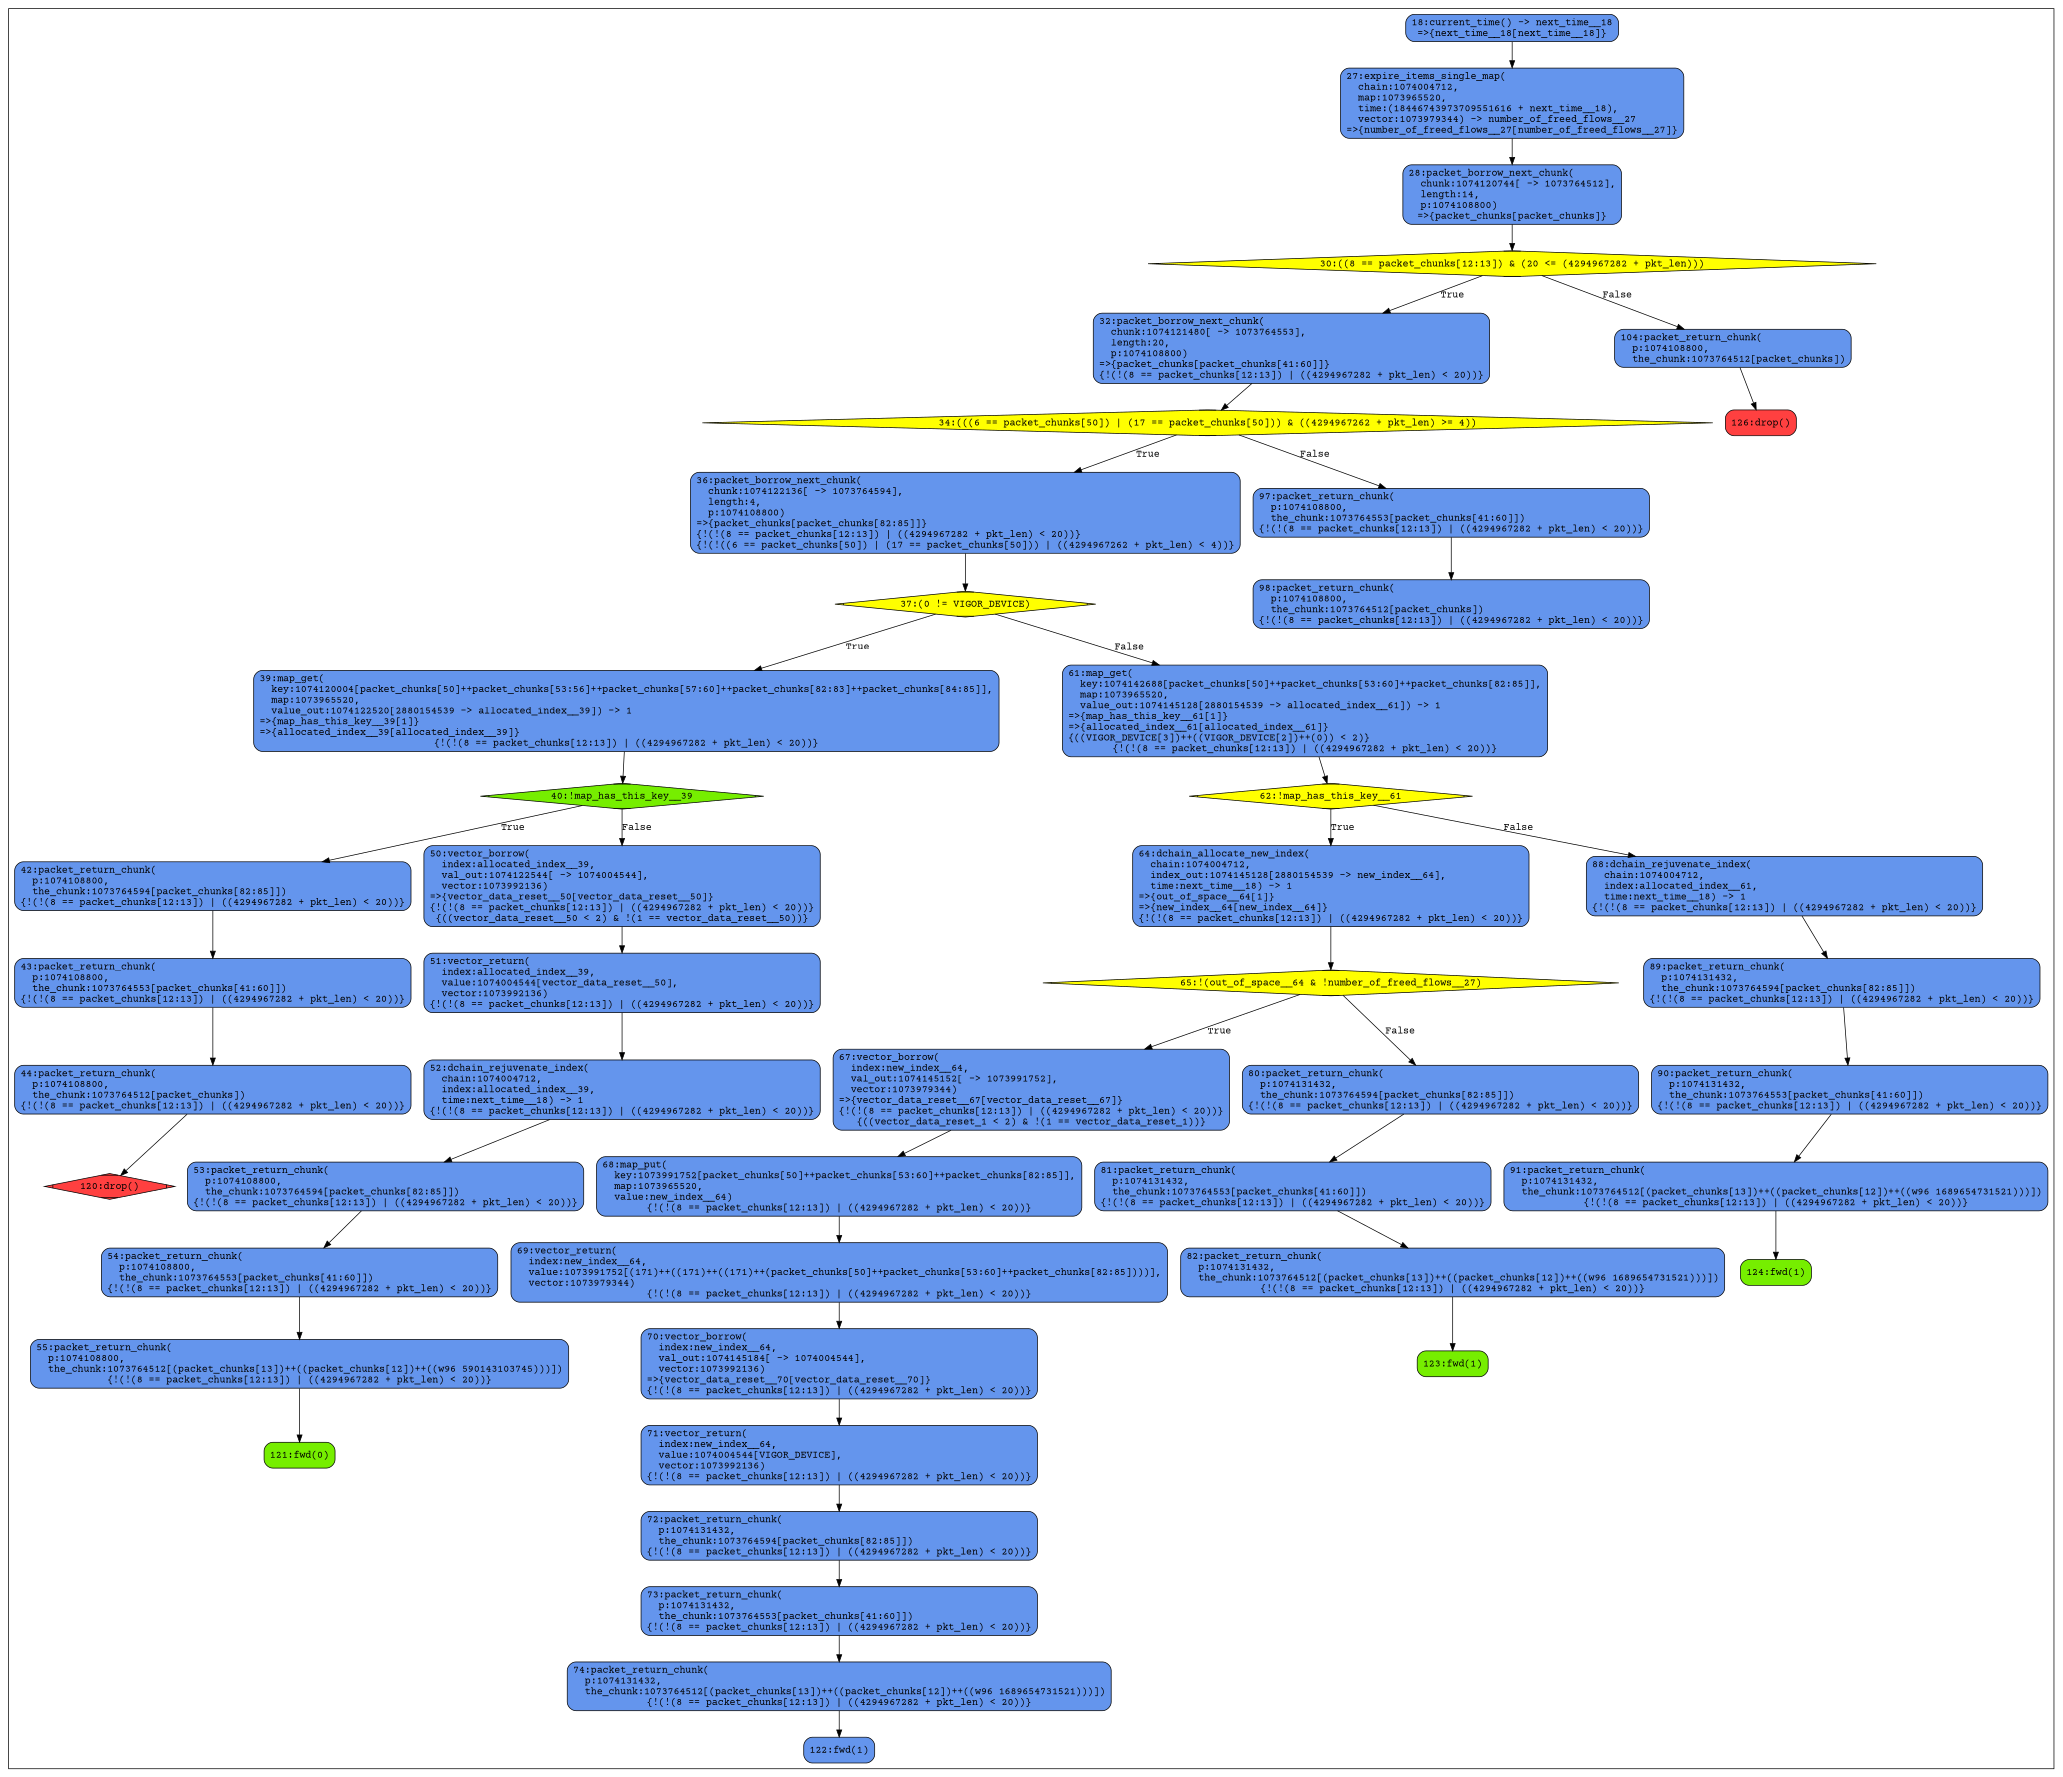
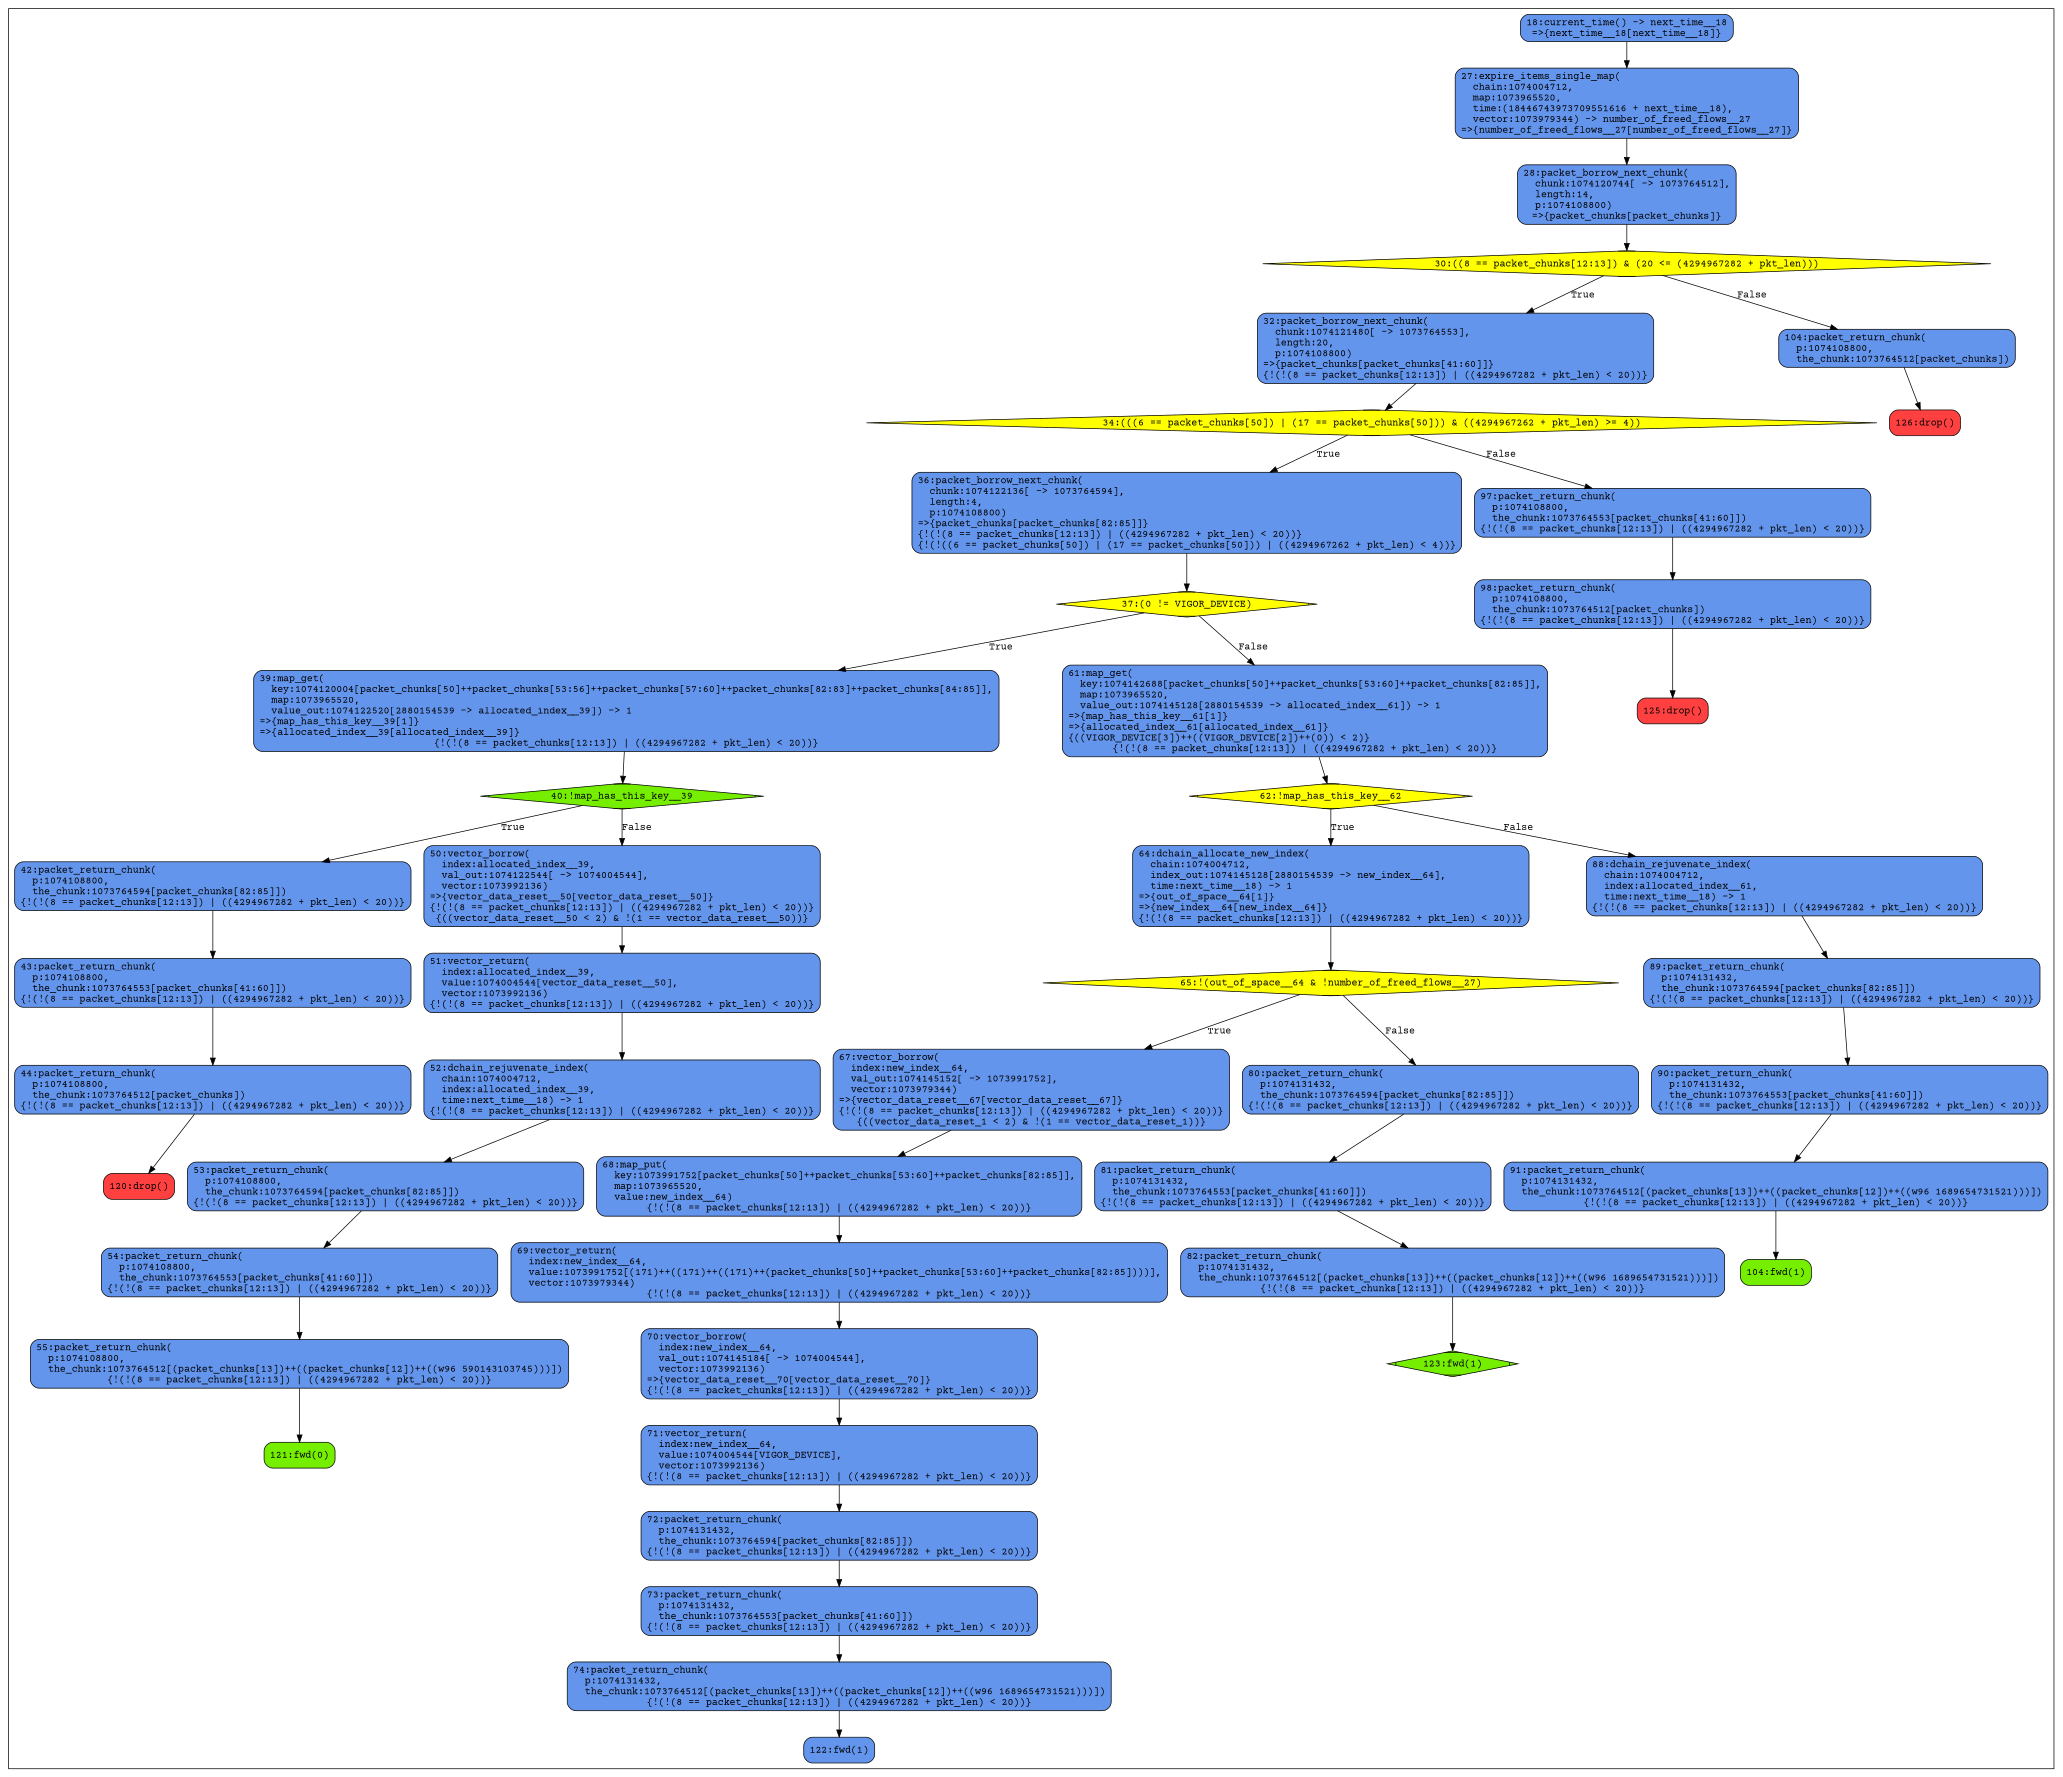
node "125:drop()": added
node "62:!map_has_this_key__61": label "62:!map_has_this_key__61" -> "62:!map_has_this_key__62"
node "120:drop()": shape Mdiamond -> box
node "124:fwd(1)": label "124:fwd(1)" -> "104:fwd(1)"
node "123:fwd(1)": shape box -> Mdiamond
